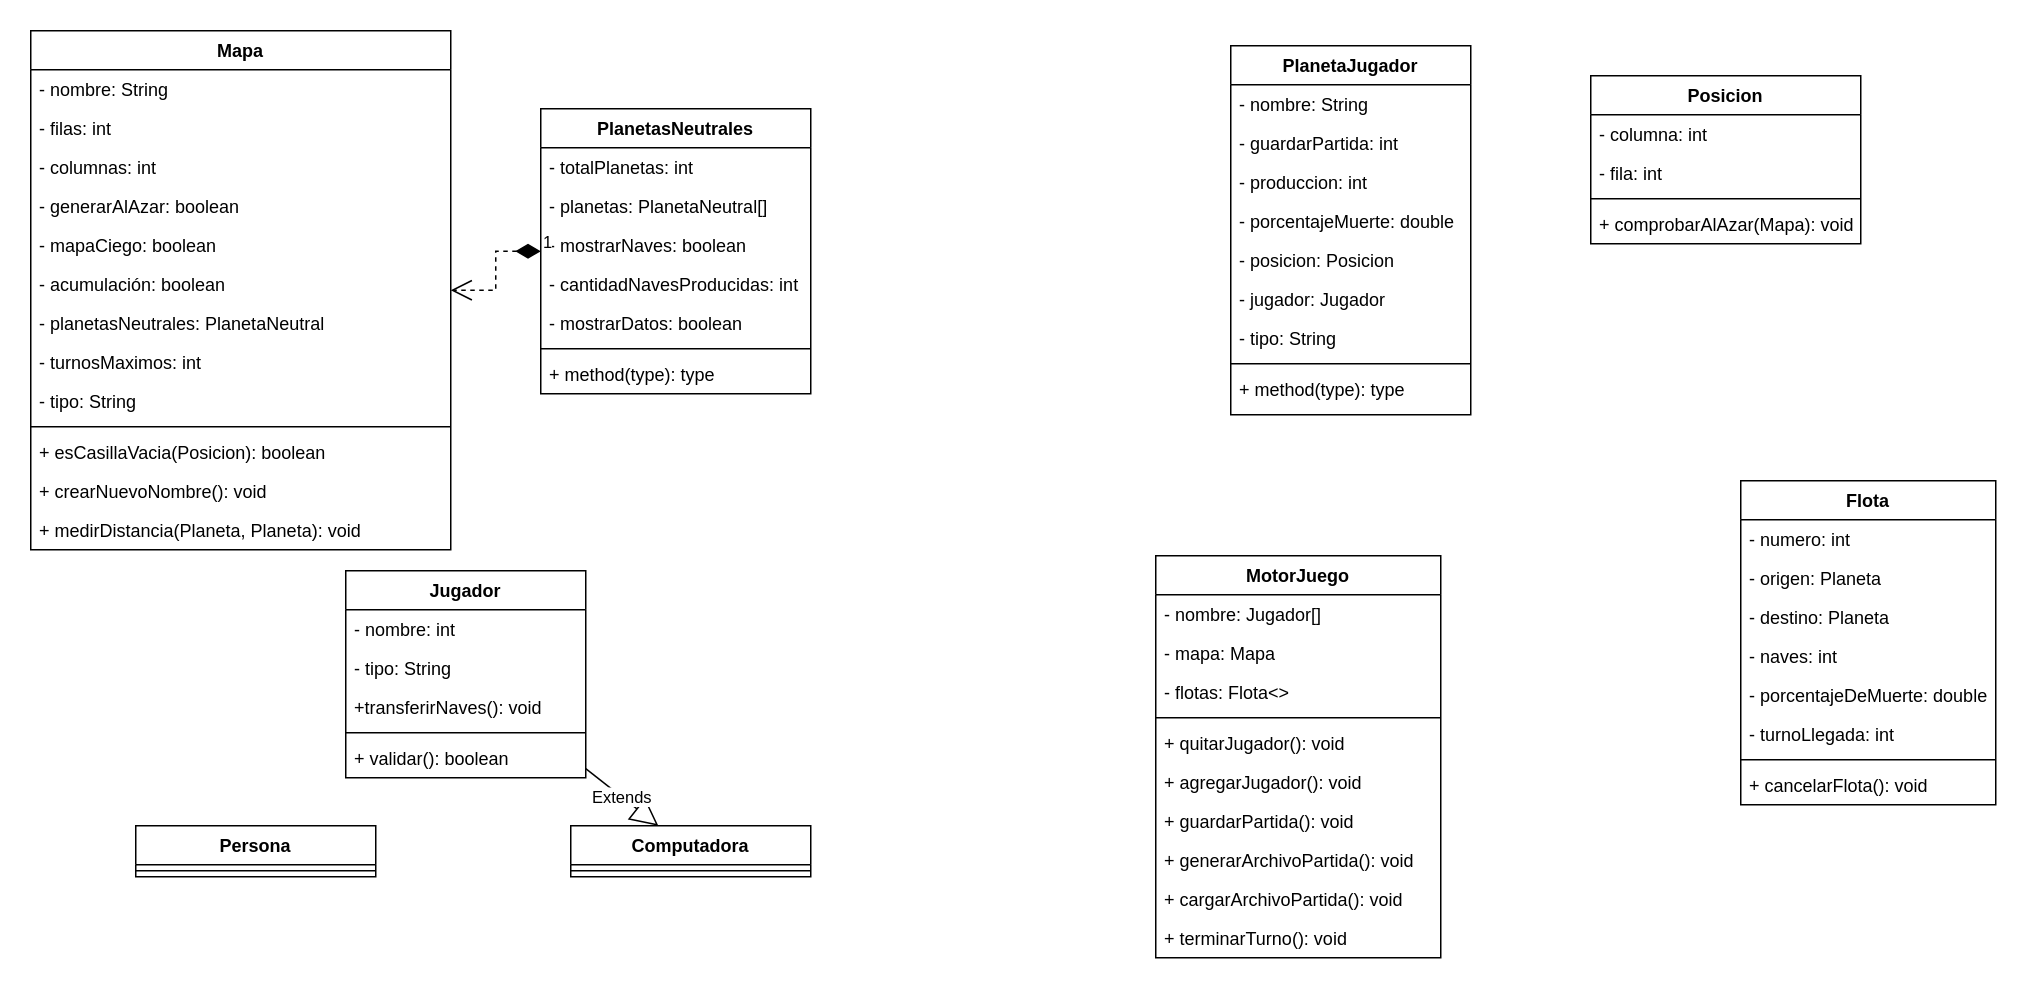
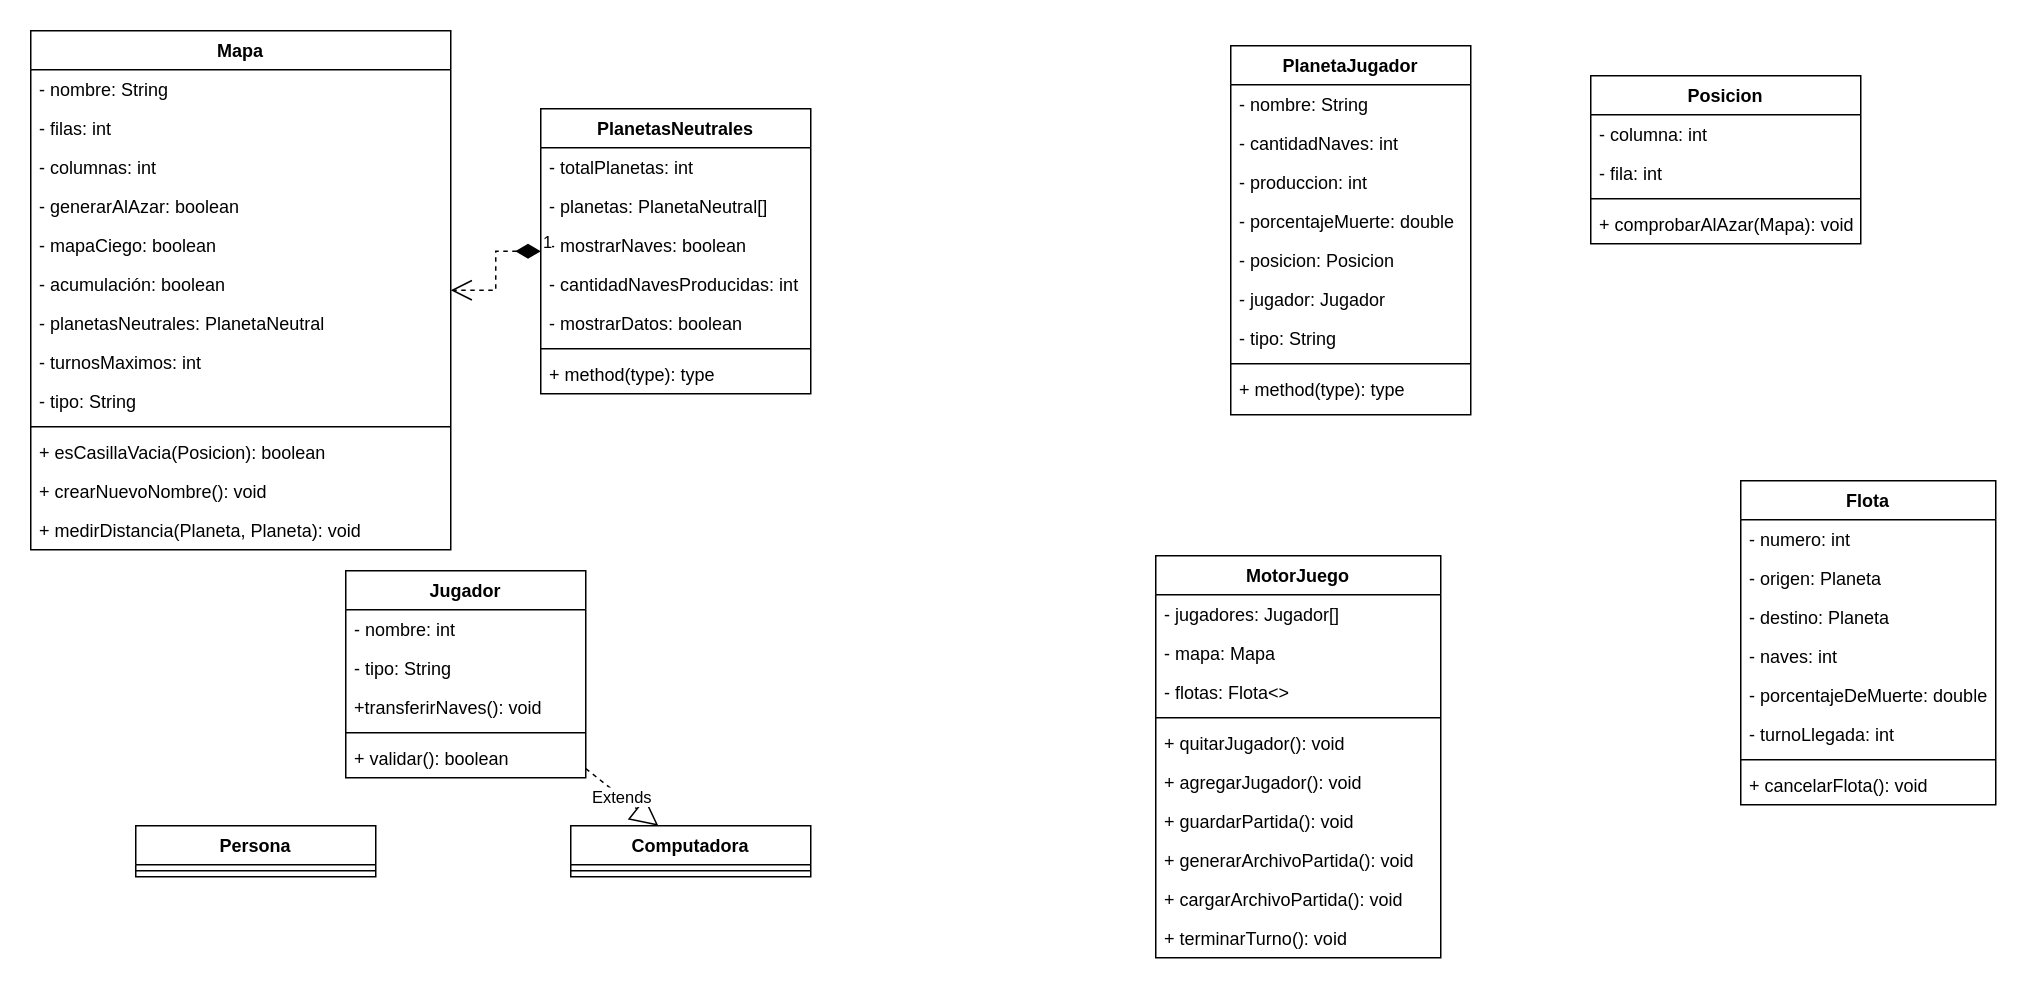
node "- guardarPartida: int": label "- guardarPartida: int" -> "- cantidadNaves: int"
node "- nombre: Jugador[]": label "- nombre: Jugador[]" -> "- jugadores: Jugador[]"
edge "Jugador" -> "Computadora": style solid -> dashed
